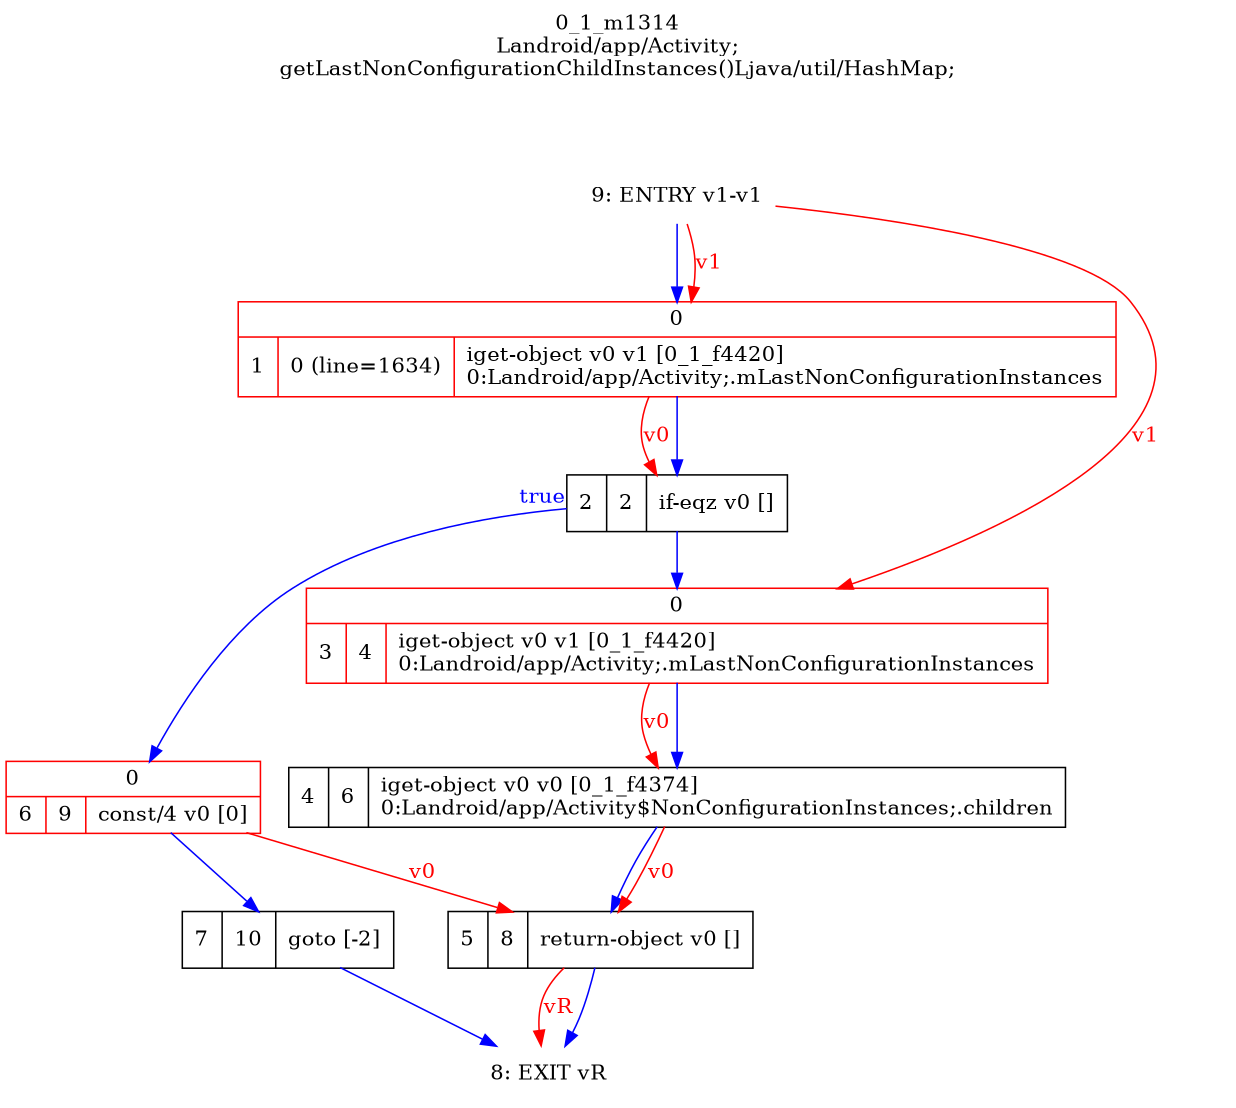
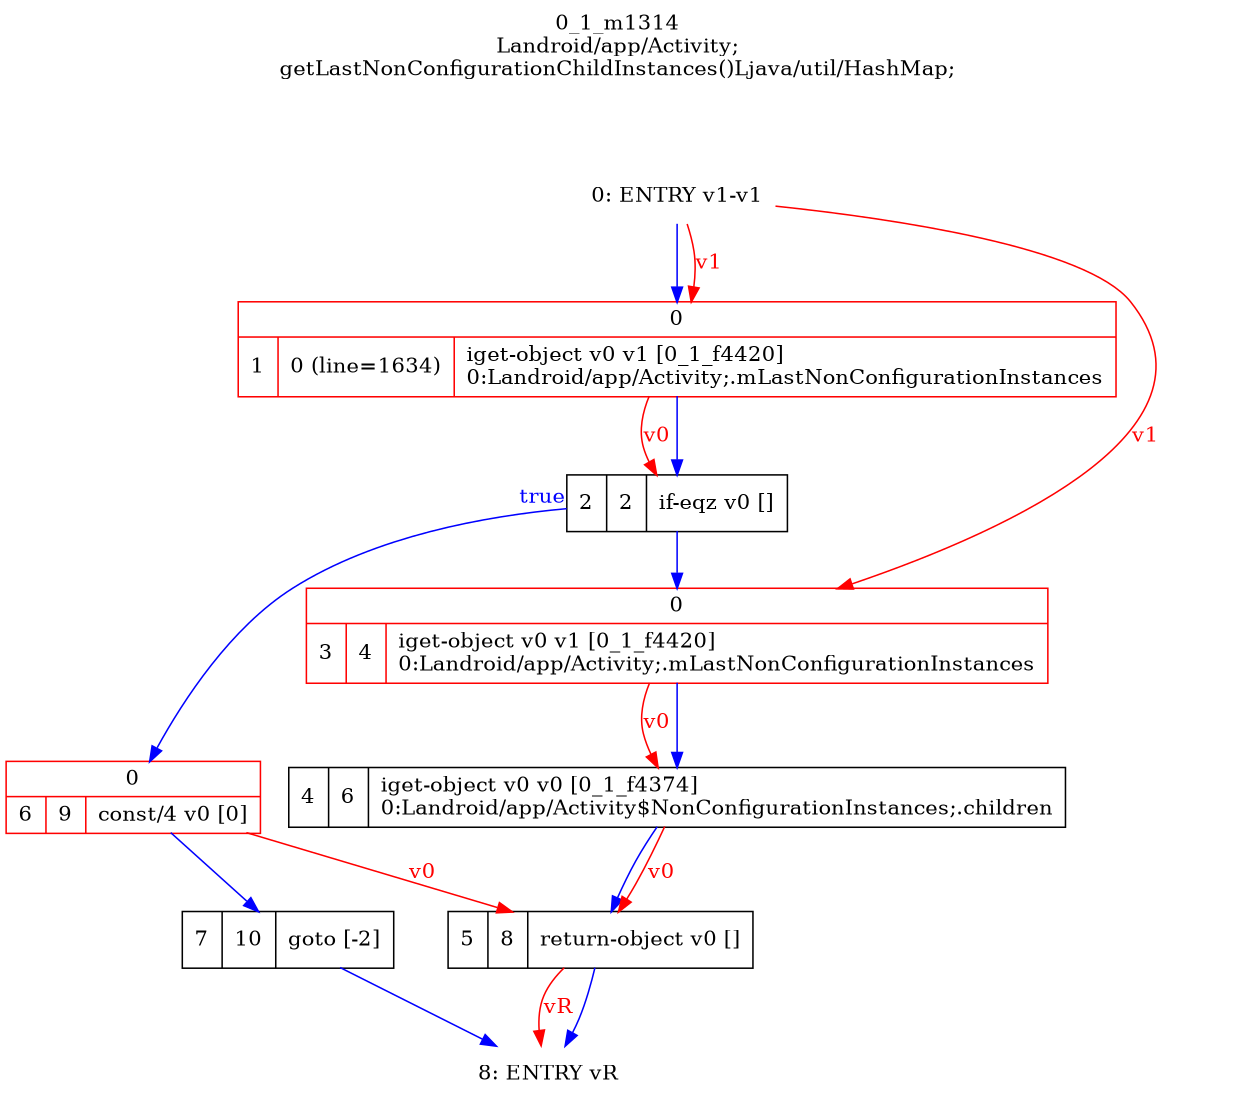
node "9: ENTRY v1-v1": label "9: ENTRY v1-v1" -> "0: ENTRY v1-v1"
node "8: EXIT vR": label "8: EXIT vR" -> "8: ENTRY vR"
